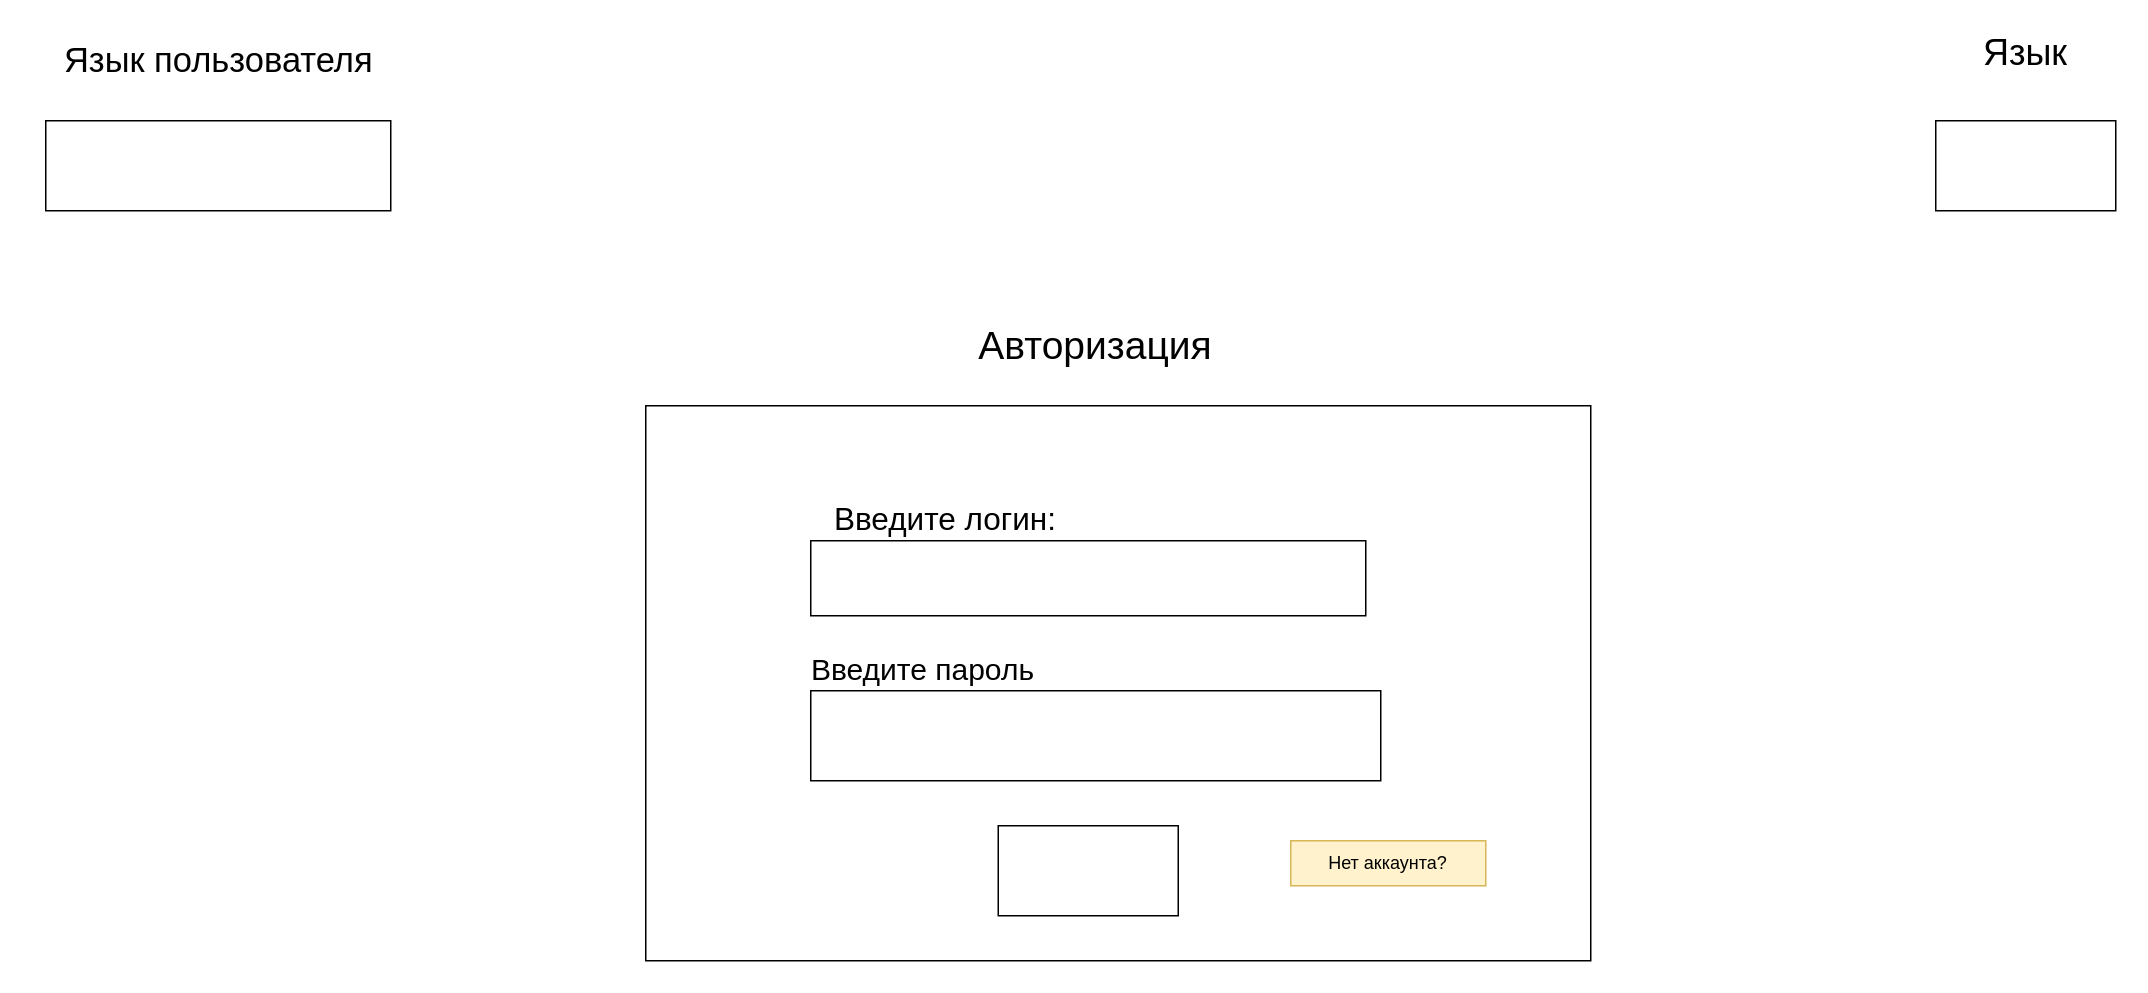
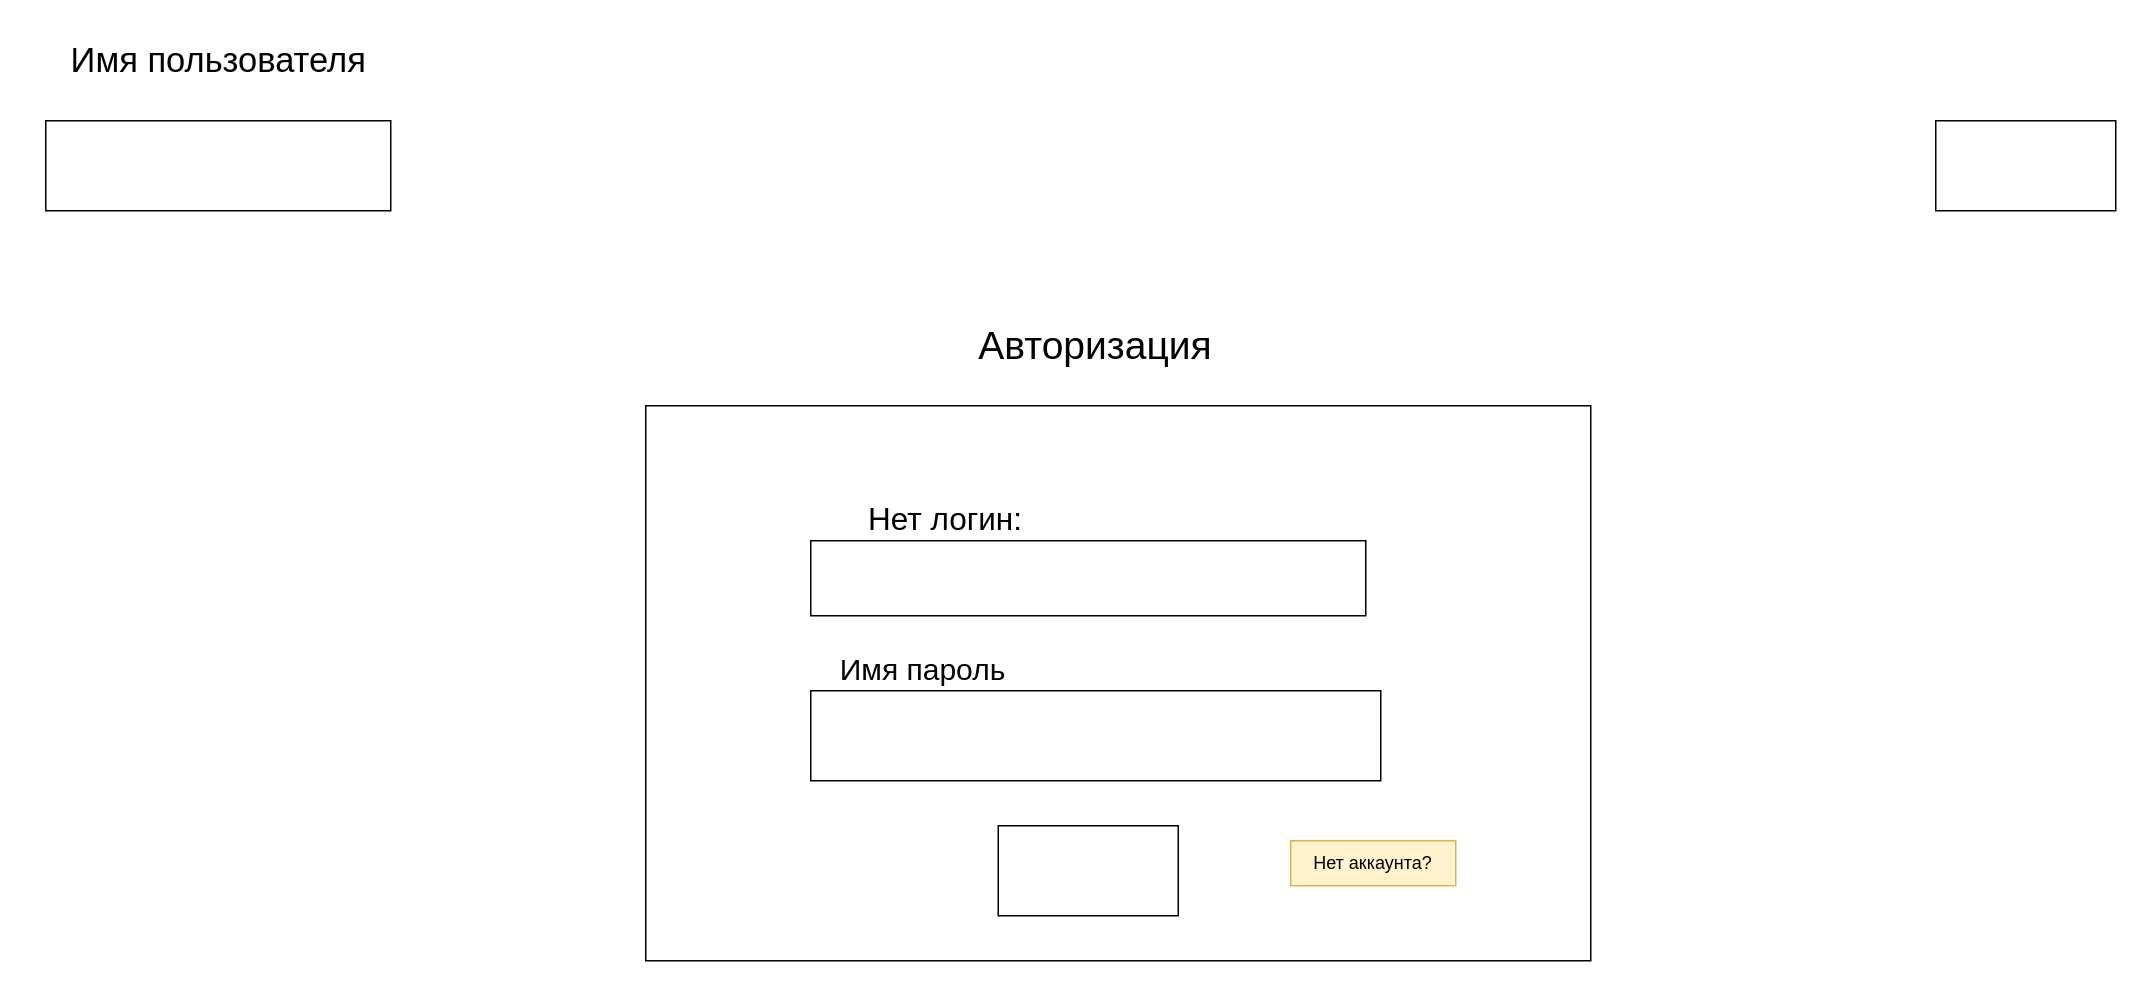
node "Язык": removed
node "Язык пользователя": label "Язык пользователя" -> "Имя пользователя"
node "Введите логин:": label "Введите логин:" -> "Нет логин:"
node "Введите пароль": label "Введите пароль" -> "Имя пароль"
node "Нет аккаунта?": size 195x45 -> 165x45
